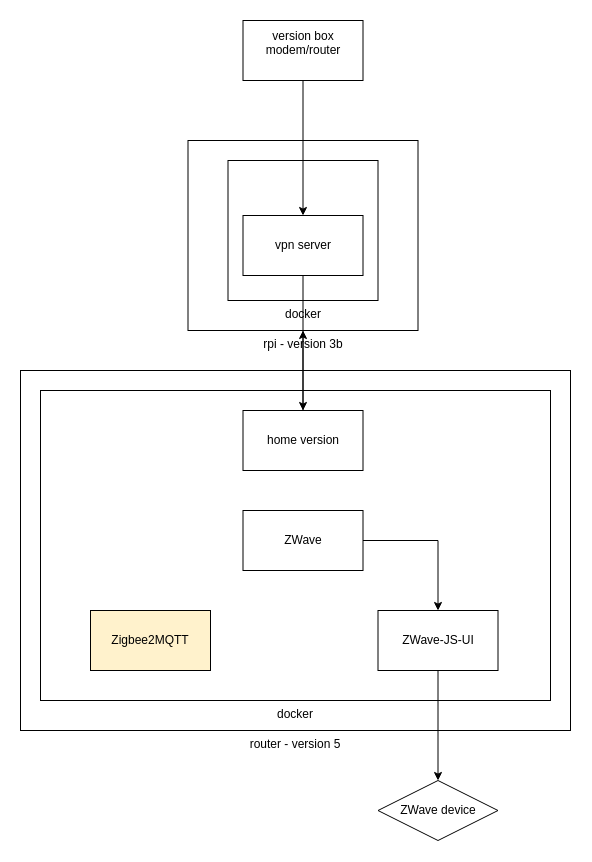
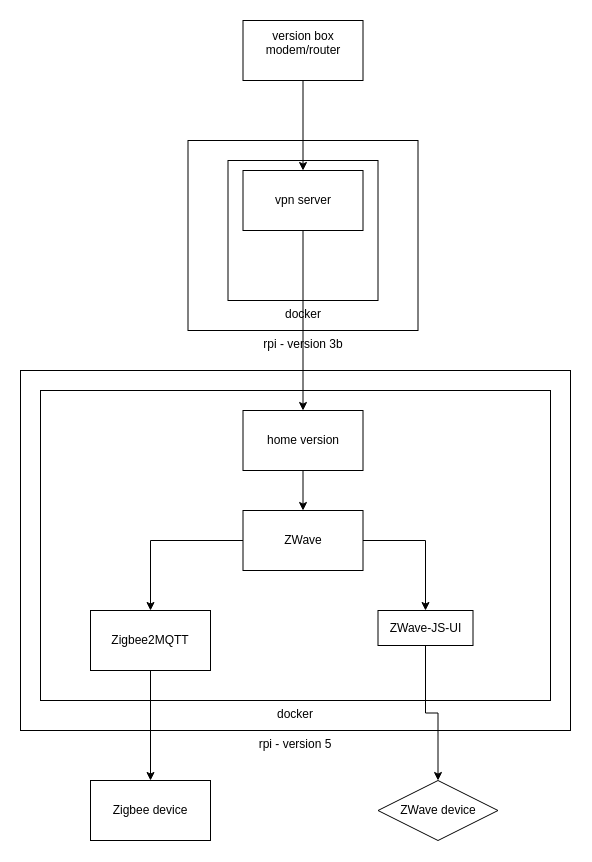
node "vpn server": moved (303, 246) -> (303, 201)
edge "home version" -> "rpi - version 3b": now "home version" -> "ZWave"
edge "ZWave" -> "Zigbee2MQTT": added
node "Zigbee2MQTT": fillcolor #fff2cc -> #ffffff
node "ZWave-JS-UI": size 120x60 -> 95x35
edge "Zigbee2MQTT" -> "Zigbee device": added
node "router - version 5": label "router - version 5" -> "rpi - version 5"
node "Zigbee device": added
